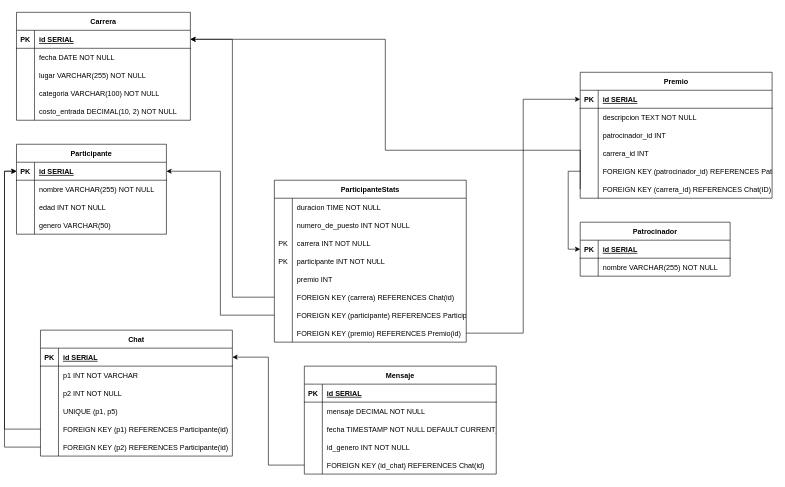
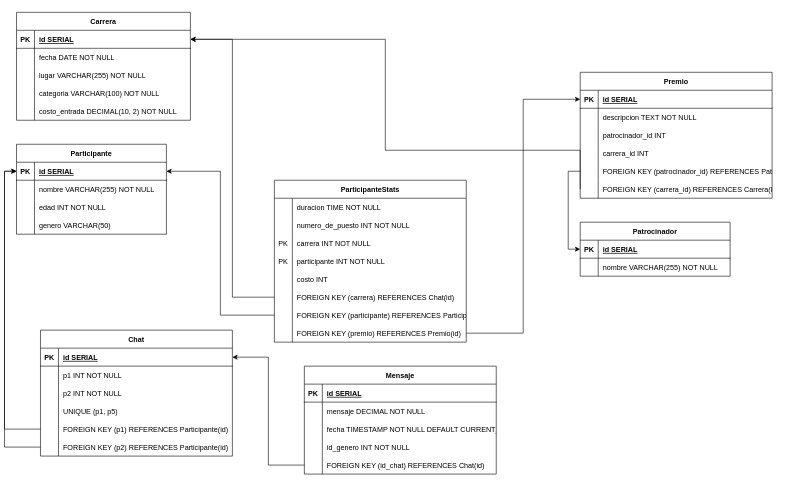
node "FOREIGN KEY (carrera_id) REFERENCES Chat(ID)": label "FOREIGN KEY (carrera_id) REFERENCES Chat(ID)" -> "FOREIGN KEY (carrera_id) REFERENCES Carrera(ID)"
node "premio INT": label "premio INT" -> "costo INT"
node "p1 INT NOT VARCHAR": label "p1 INT NOT VARCHAR" -> "p1 INT NOT NULL"
